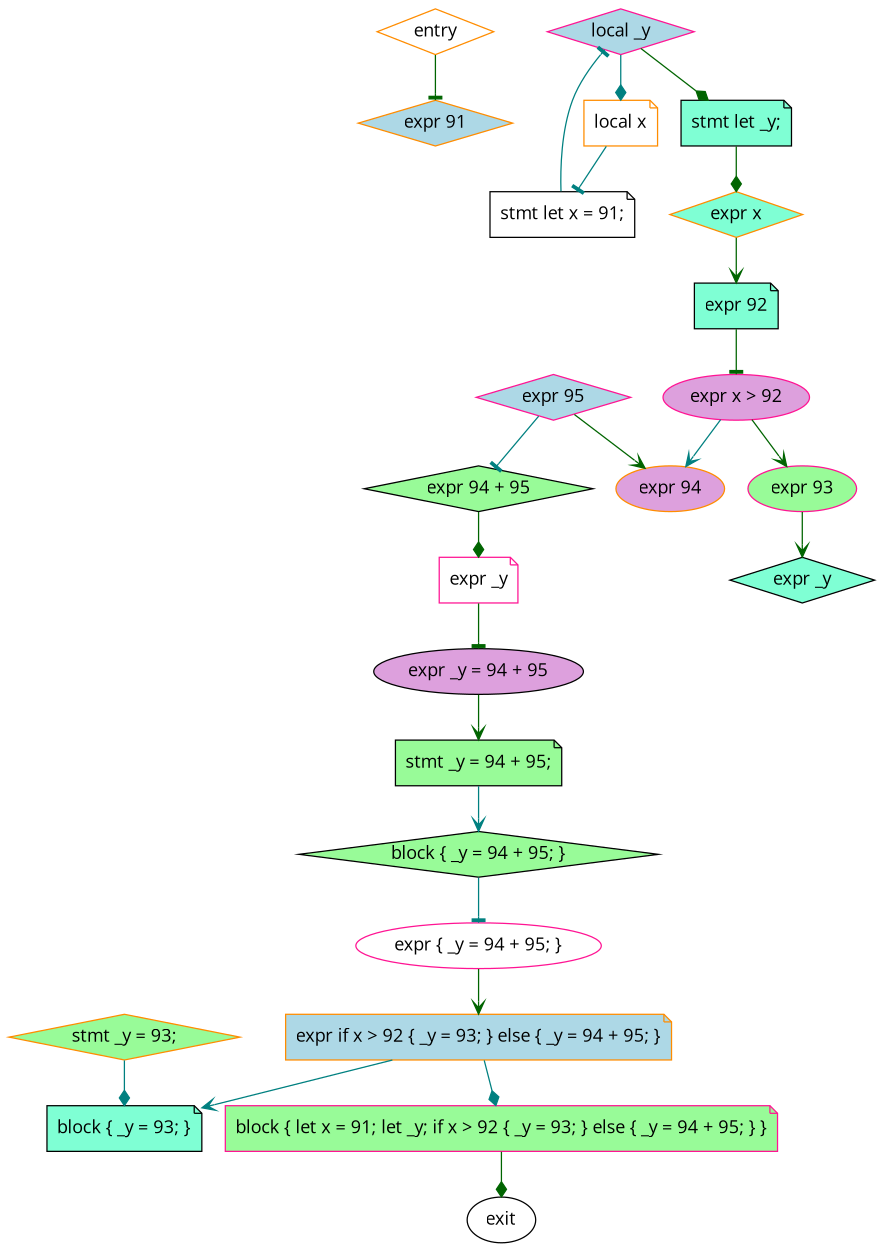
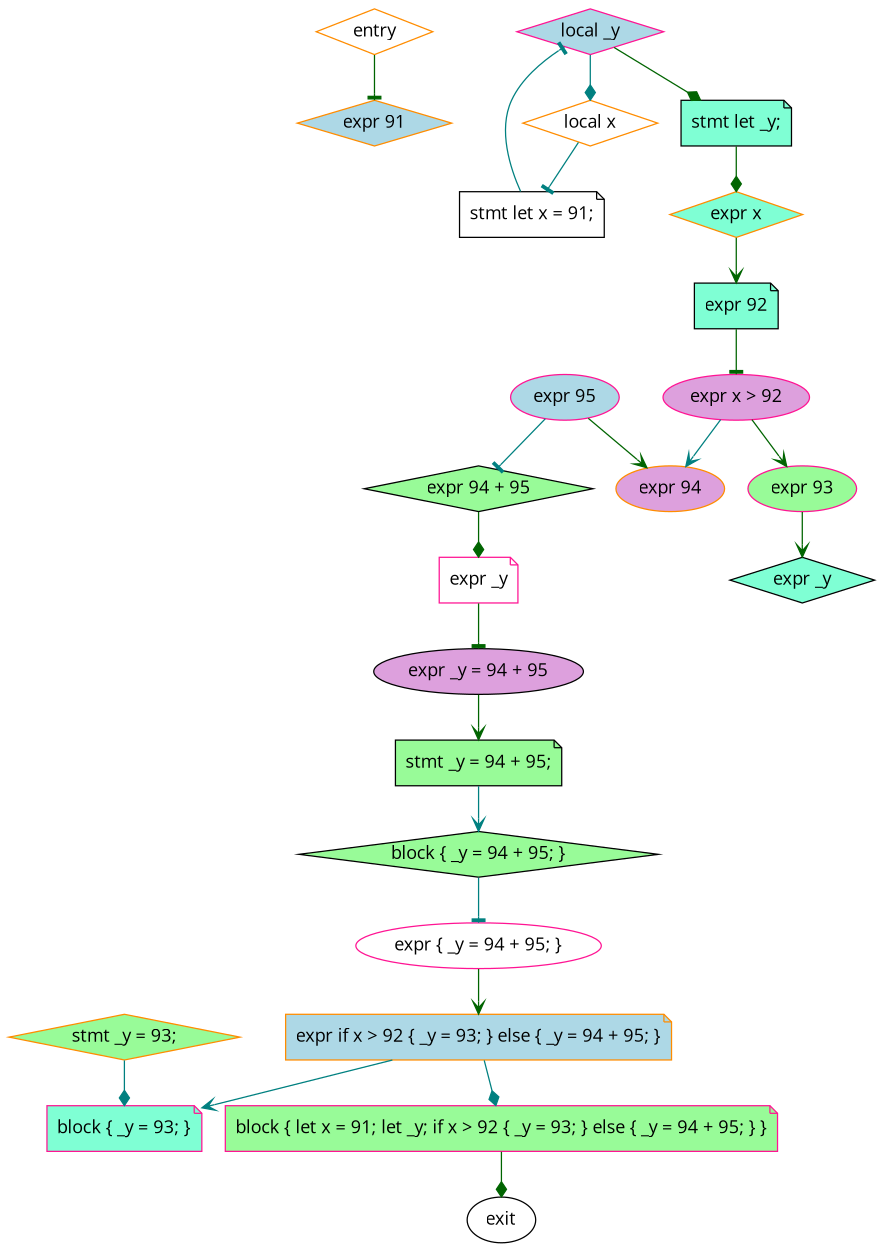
node "local x": shape note -> diamond
node "expr 95": shape diamond -> ellipse
node "block { _y = 93; }": color black -> deeppink
